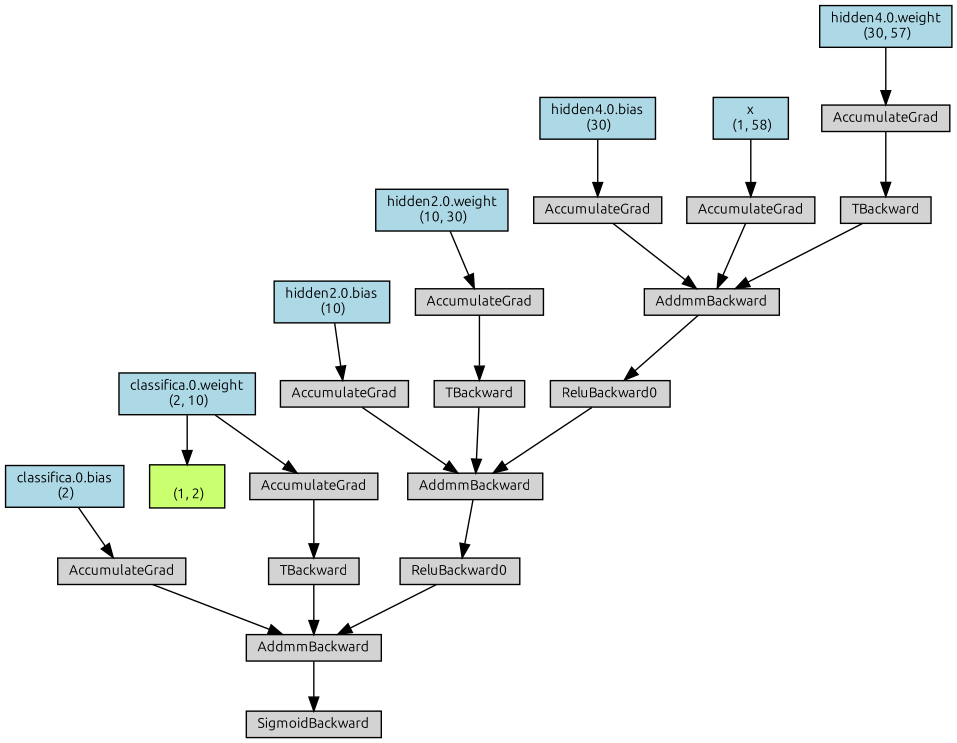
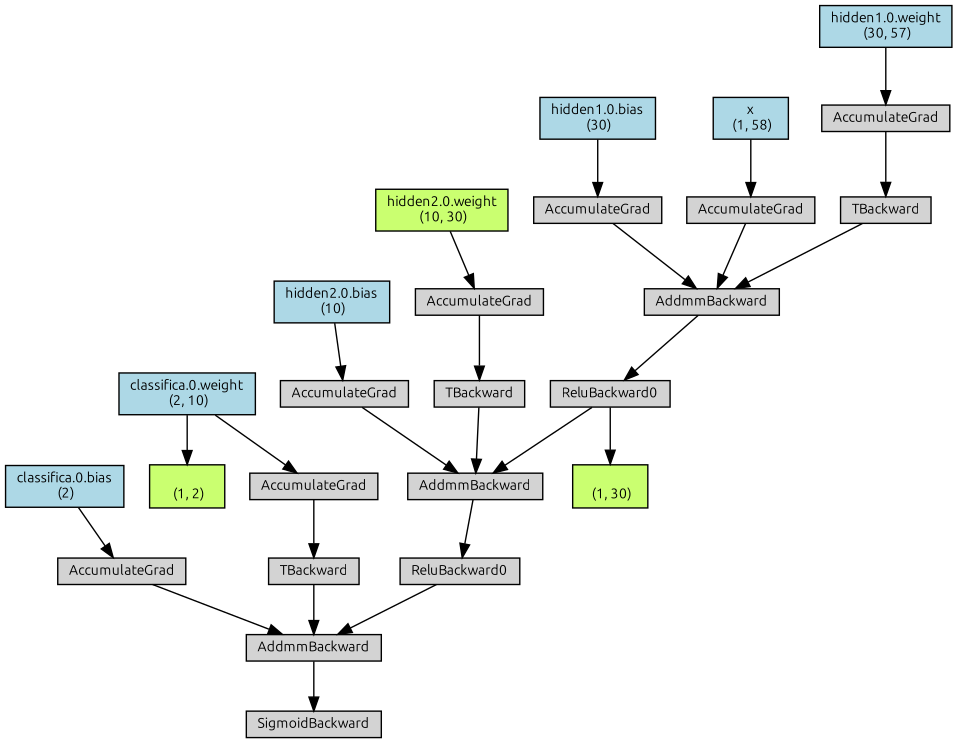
node "hidden4.0.weight (30, 57)": label "hidden4.0.weight (30, 57)" -> "hidden1.0.weight (30, 57)"
node "hidden4.0.bias (30)": label "hidden4.0.bias (30)" -> "hidden1.0.bias (30)"
node "hidden2.0.weight (10, 30)": fillcolor lightblue -> darkolivegreen1
node "(1, 30)": added
